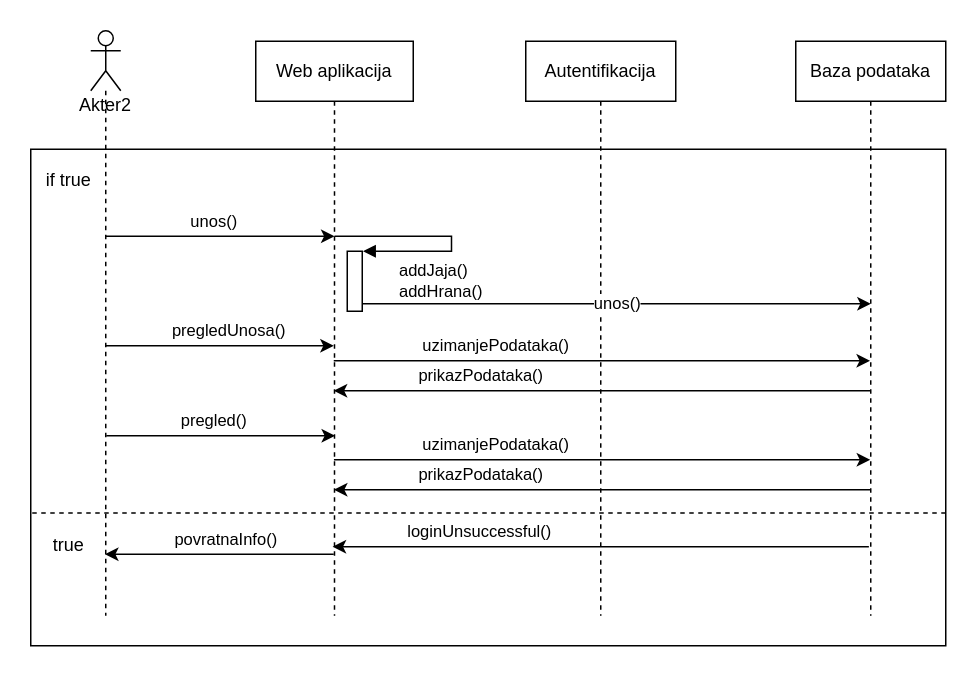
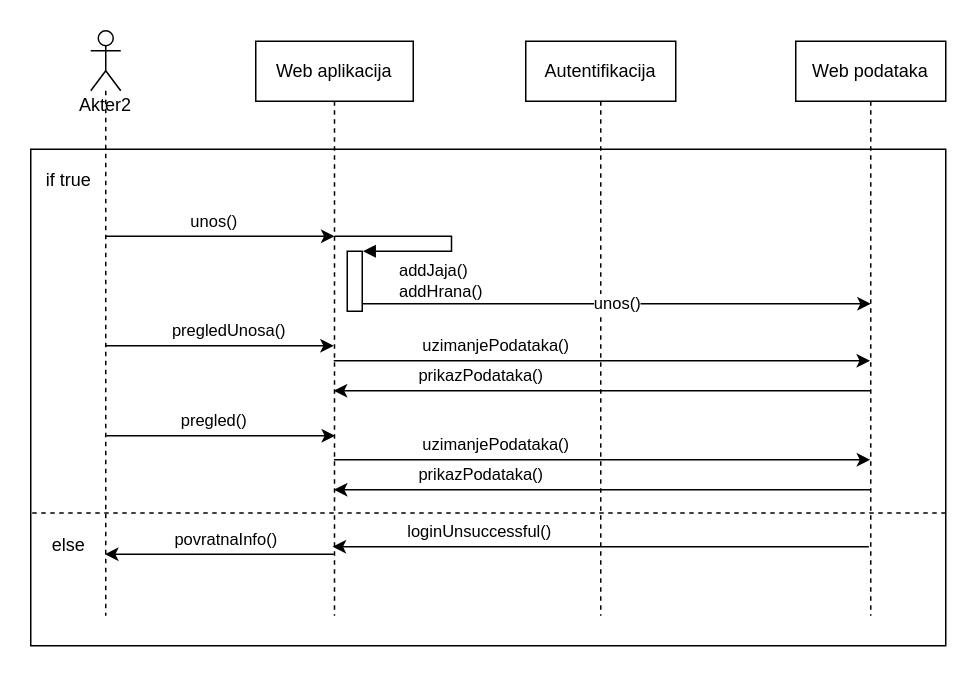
node "Baza podataka": label "Baza podataka" -> "Web podataka"
node "true": label "true" -> "else"
